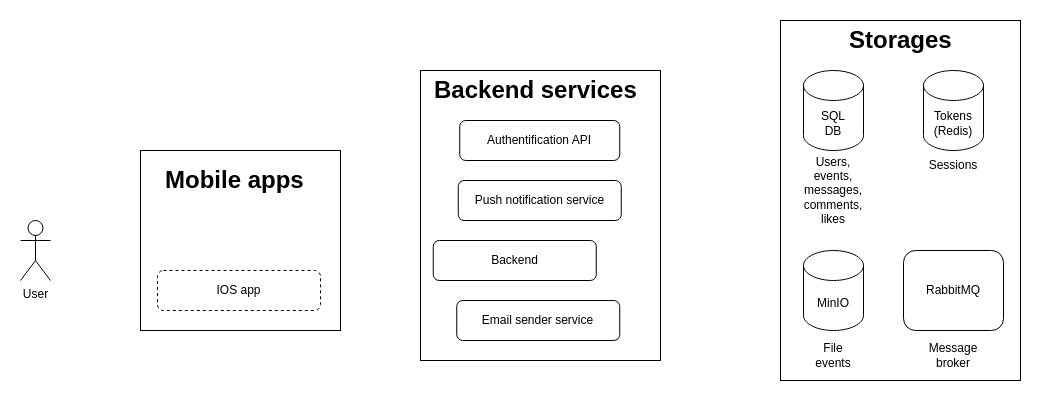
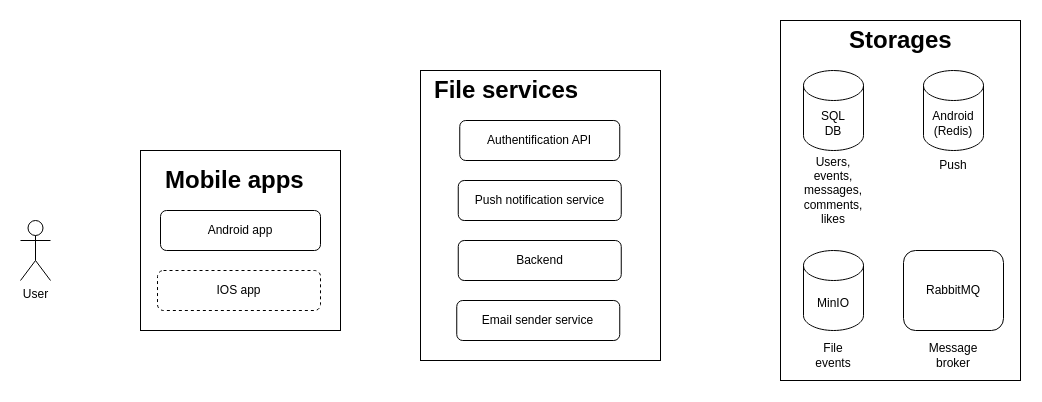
node "Backend services": label "Backend services" -> "File services"
node "Tokens (Redis)": label "Tokens (Redis)" -> "Android (Redis)"
node "Sessions": label "Sessions" -> "Push"
node "Android app": added
node "Backend": moved (515, 261) -> (540, 261)
